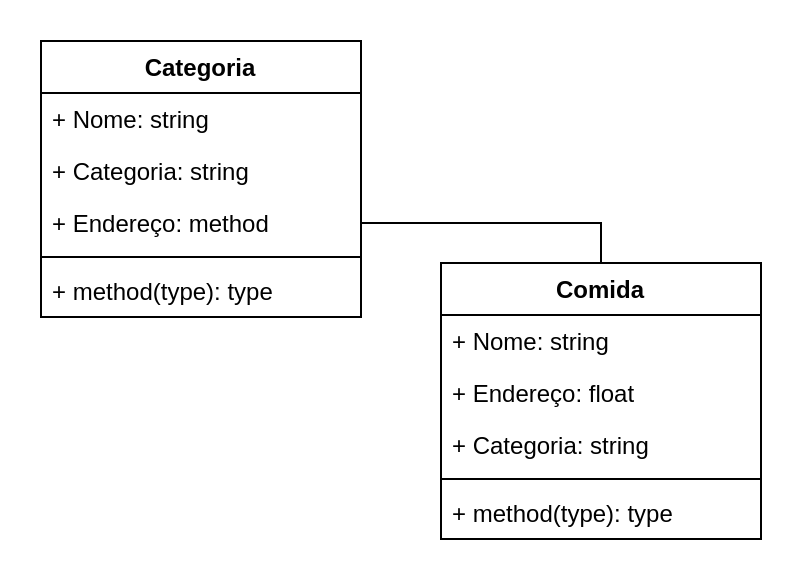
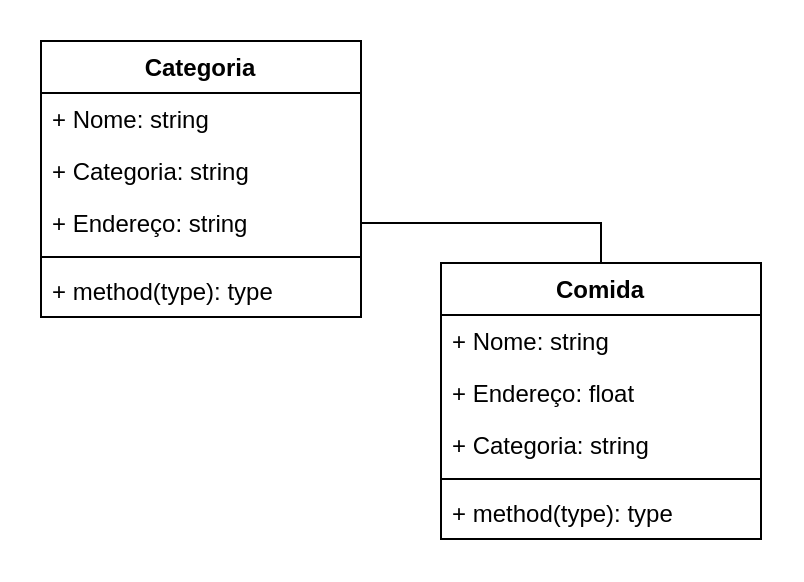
node "+ Endereço: method": label "+ Endereço: method" -> "+ Endereço: string"
